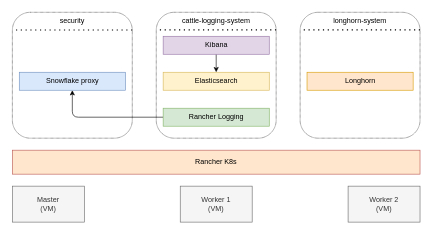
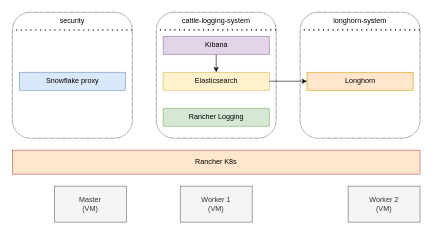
edge "Elasticsearch" -> "Longhorn": added
edge "Rancher Logging" -> "Snowflake proxy": removed
node "Master (VM)": moved (48, 204) -> (90, 204)
